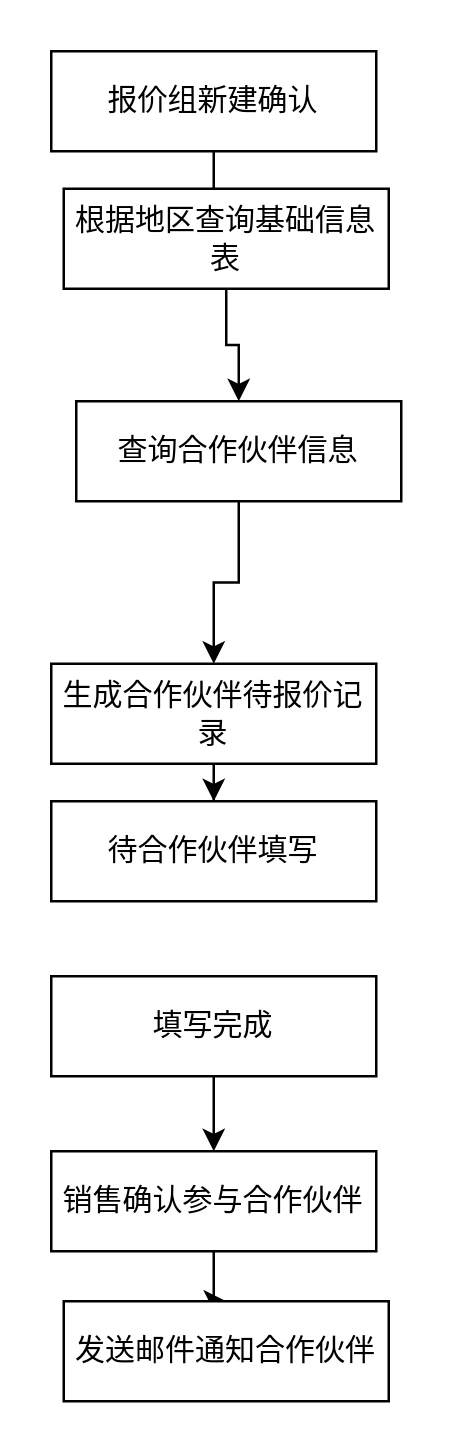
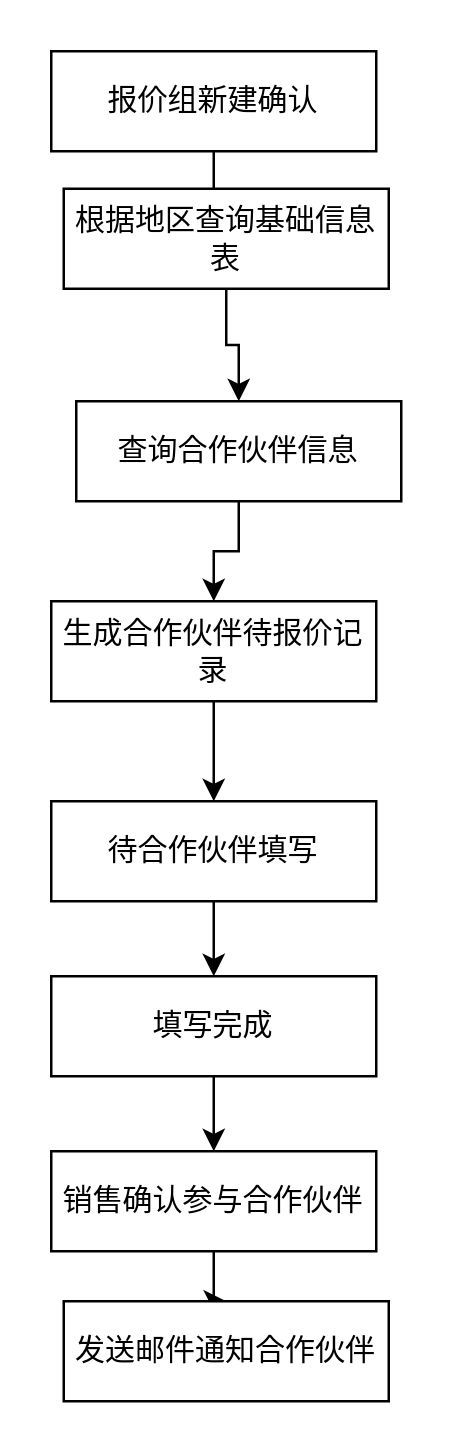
node "生成合作伙伴待报价记录": moved (214, 714) -> (214, 651)
edge "待合作伙伴填写" -> "填写完成": added
